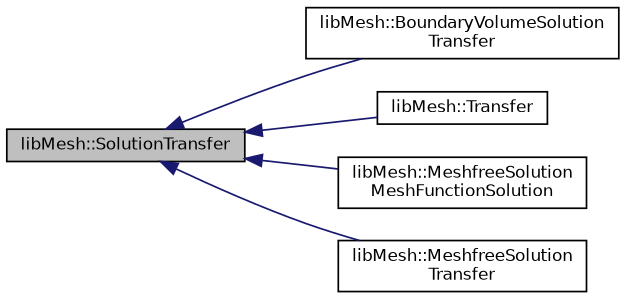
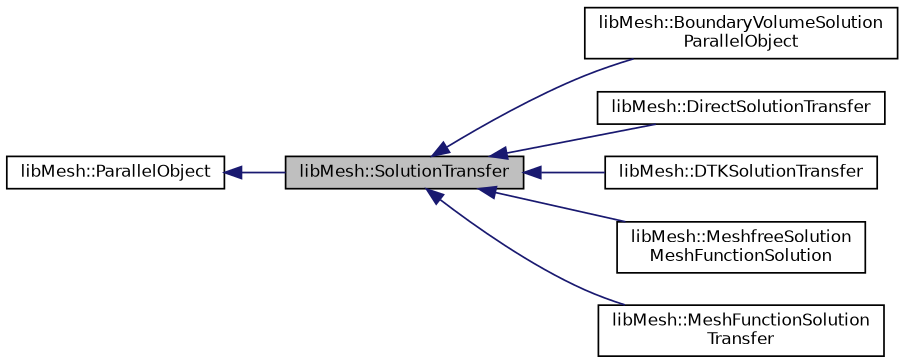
node "libMesh::BoundaryVolumeSolution Transfer": label "libMesh::BoundaryVolumeSolution Transfer" -> "libMesh::BoundaryVolumeSolution ParallelObject"
node "libMesh::Transfer": label "libMesh::Transfer" -> "libMesh::DTKSolutionTransfer"
node "libMesh::DirectSolutionTransfer": added
node "libMesh::ParallelObject": added
node "libMesh::MeshfreeSolution Transfer": label "libMesh::MeshfreeSolution Transfer" -> "libMesh::MeshFunctionSolution Transfer"
